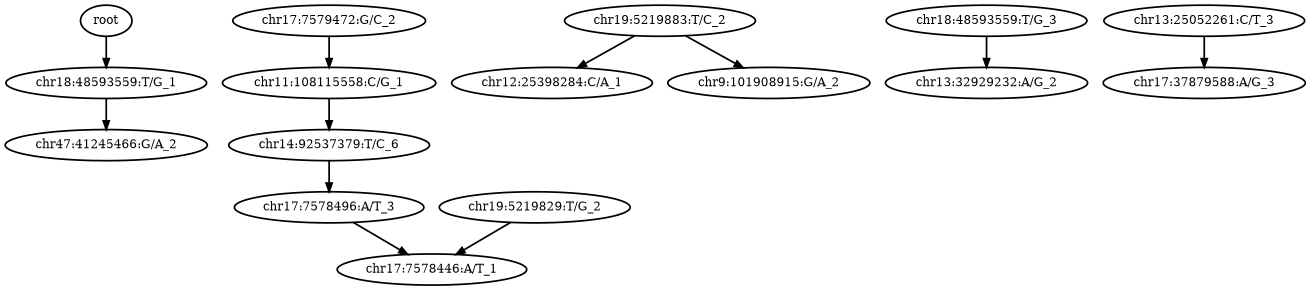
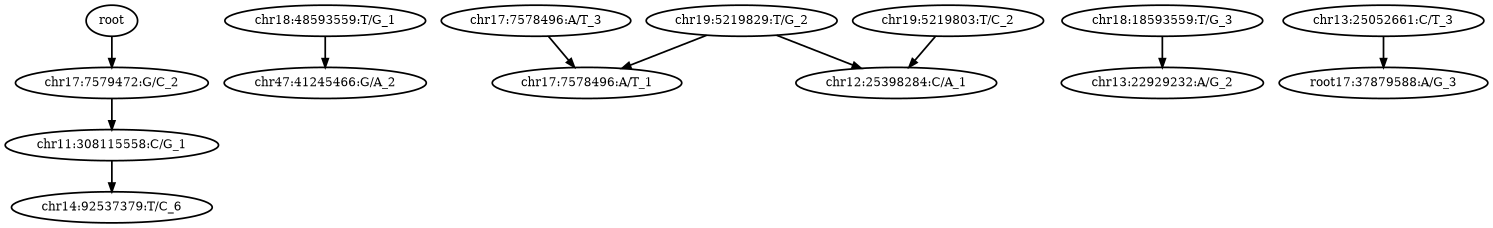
node "chr19:5219883:T/C_2": label "chr19:5219883:T/C_2" -> "chr19:5219803:T/C_2"
node "chr18:48593559:T/G_3": label "chr18:48593559:T/G_3" -> "chr18:18593559:T/G_3"
node "chr13:25052261:C/T_3": label "chr13:25052261:C/T_3" -> "chr13:25052661:C/T_3"
edge "root" -> "chr18:48593559:T/G_1": now "root" -> "chr17:7579472:G/C_2"
edge "chr19:5219829:T/G_2" -> "chr12:25398284:C/A_1": added
node "chr11:108115558:C/G_1": label "chr11:108115558:C/G_1" -> "chr11:308115558:C/G_1"
node "chr9:101908915:G/A_2": removed
node "chr13:32929232:A/G_2": label "chr13:32929232:A/G_2" -> "chr13:22929232:A/G_2"
node "chr17:37879588:A/G_3": label "chr17:37879588:A/G_3" -> "root17:37879588:A/G_3"
edge "chr14:92537379:T/C_6" -> "chr17:7578496:A/T_3": removed
node "chr17:7578446:A/T_1": label "chr17:7578446:A/T_1" -> "chr17:7578496:A/T_1"
